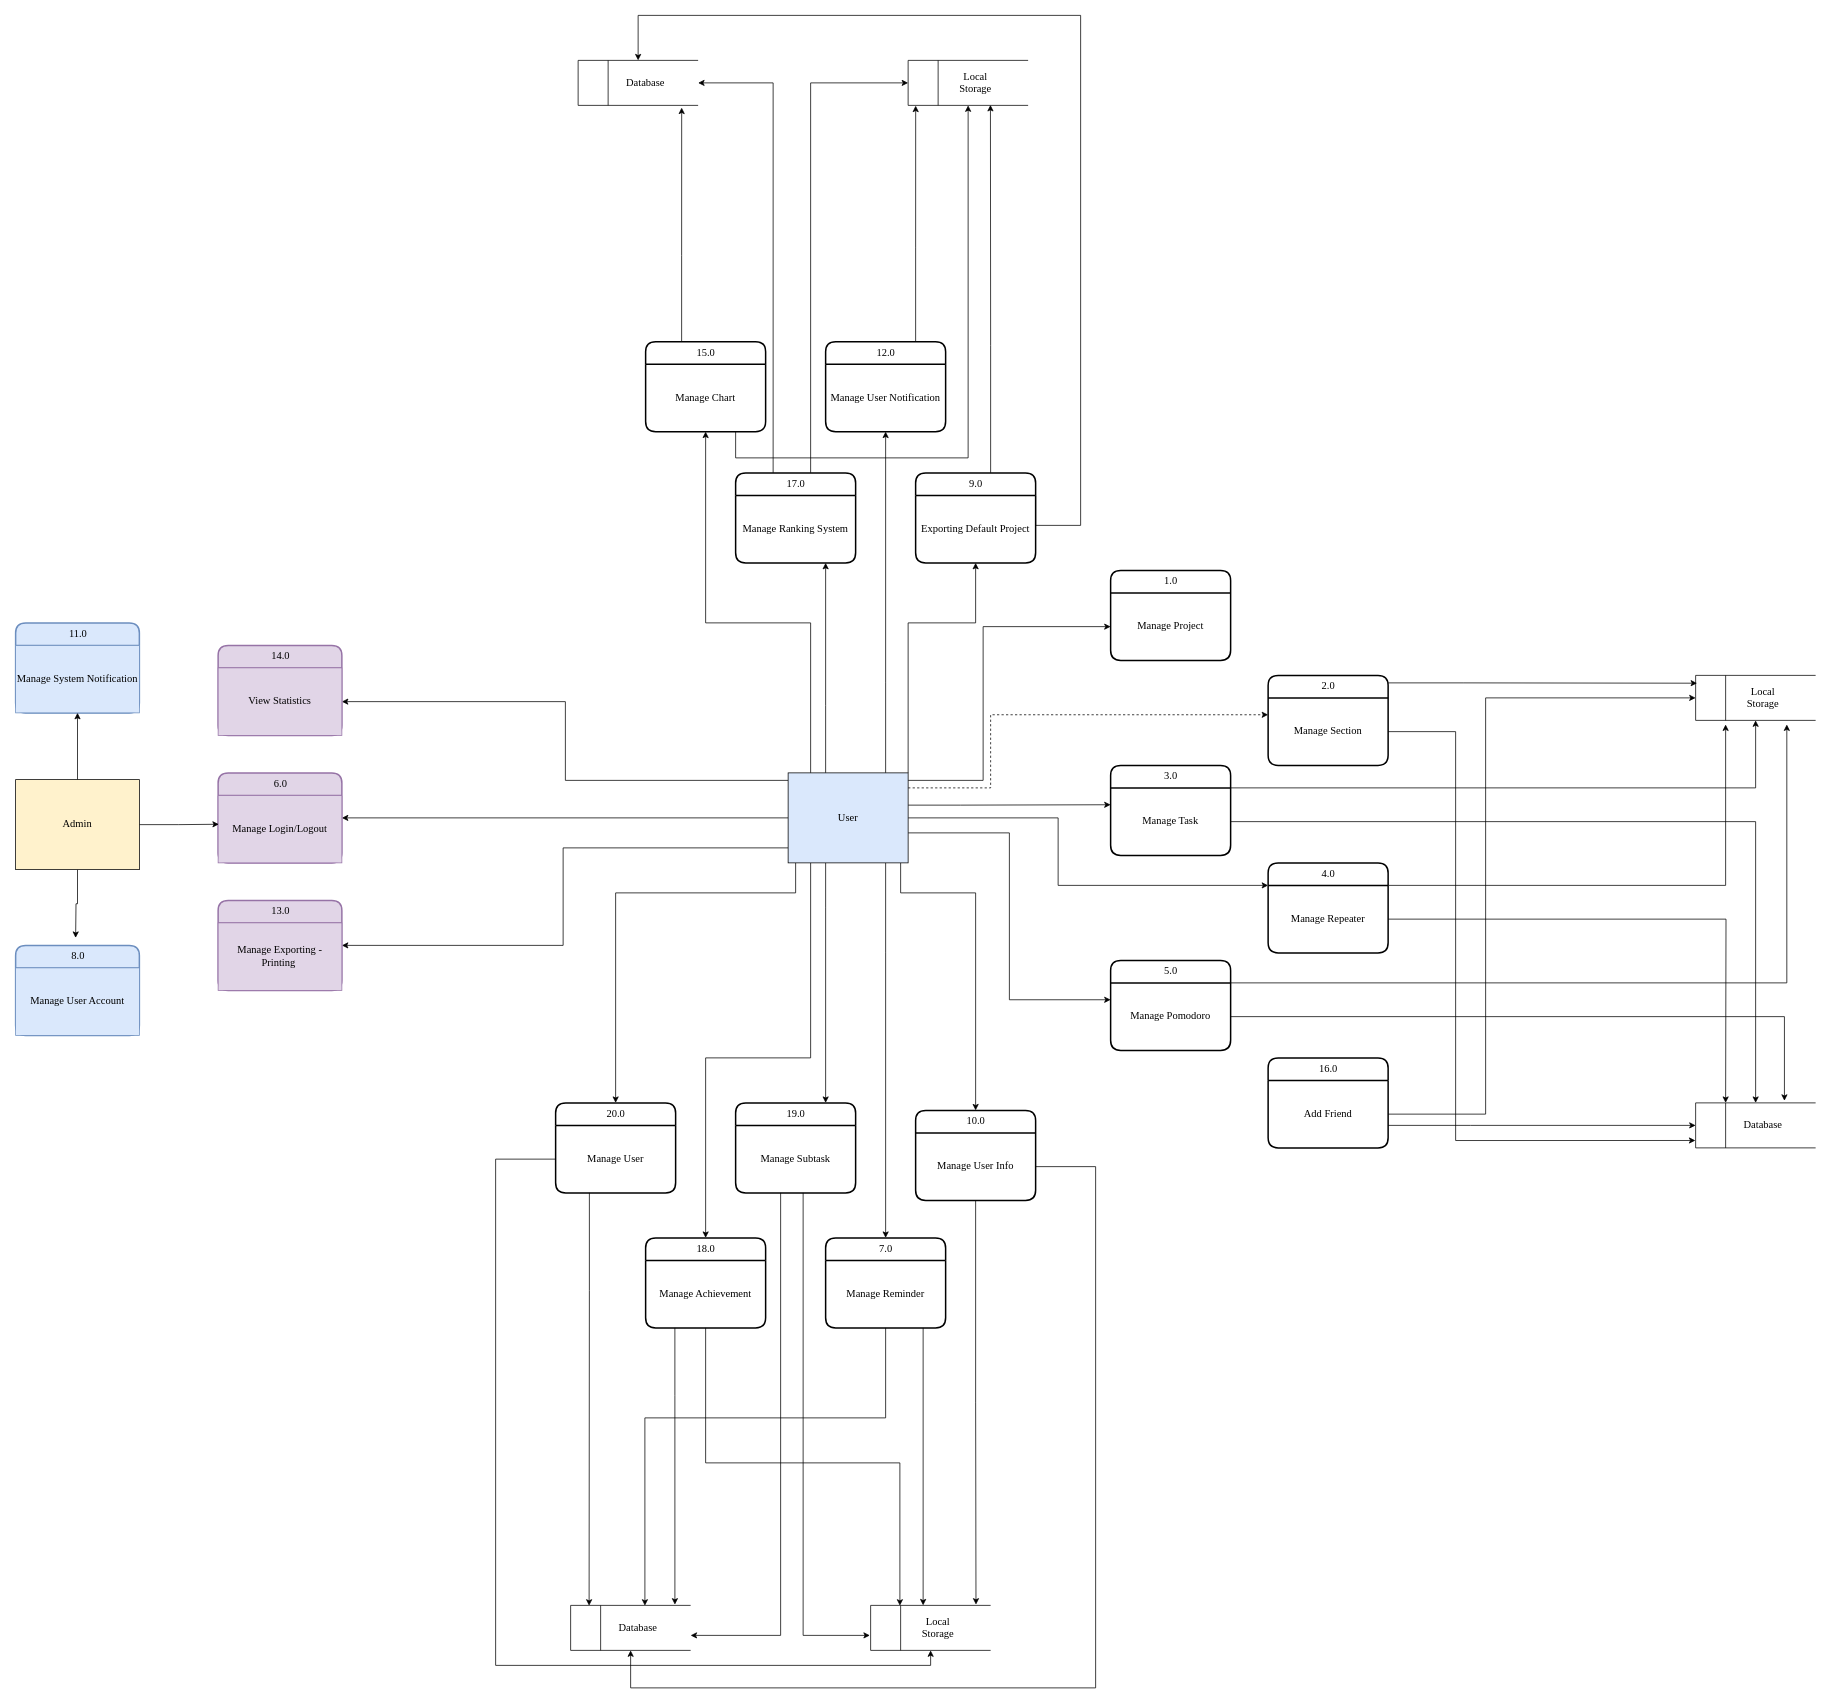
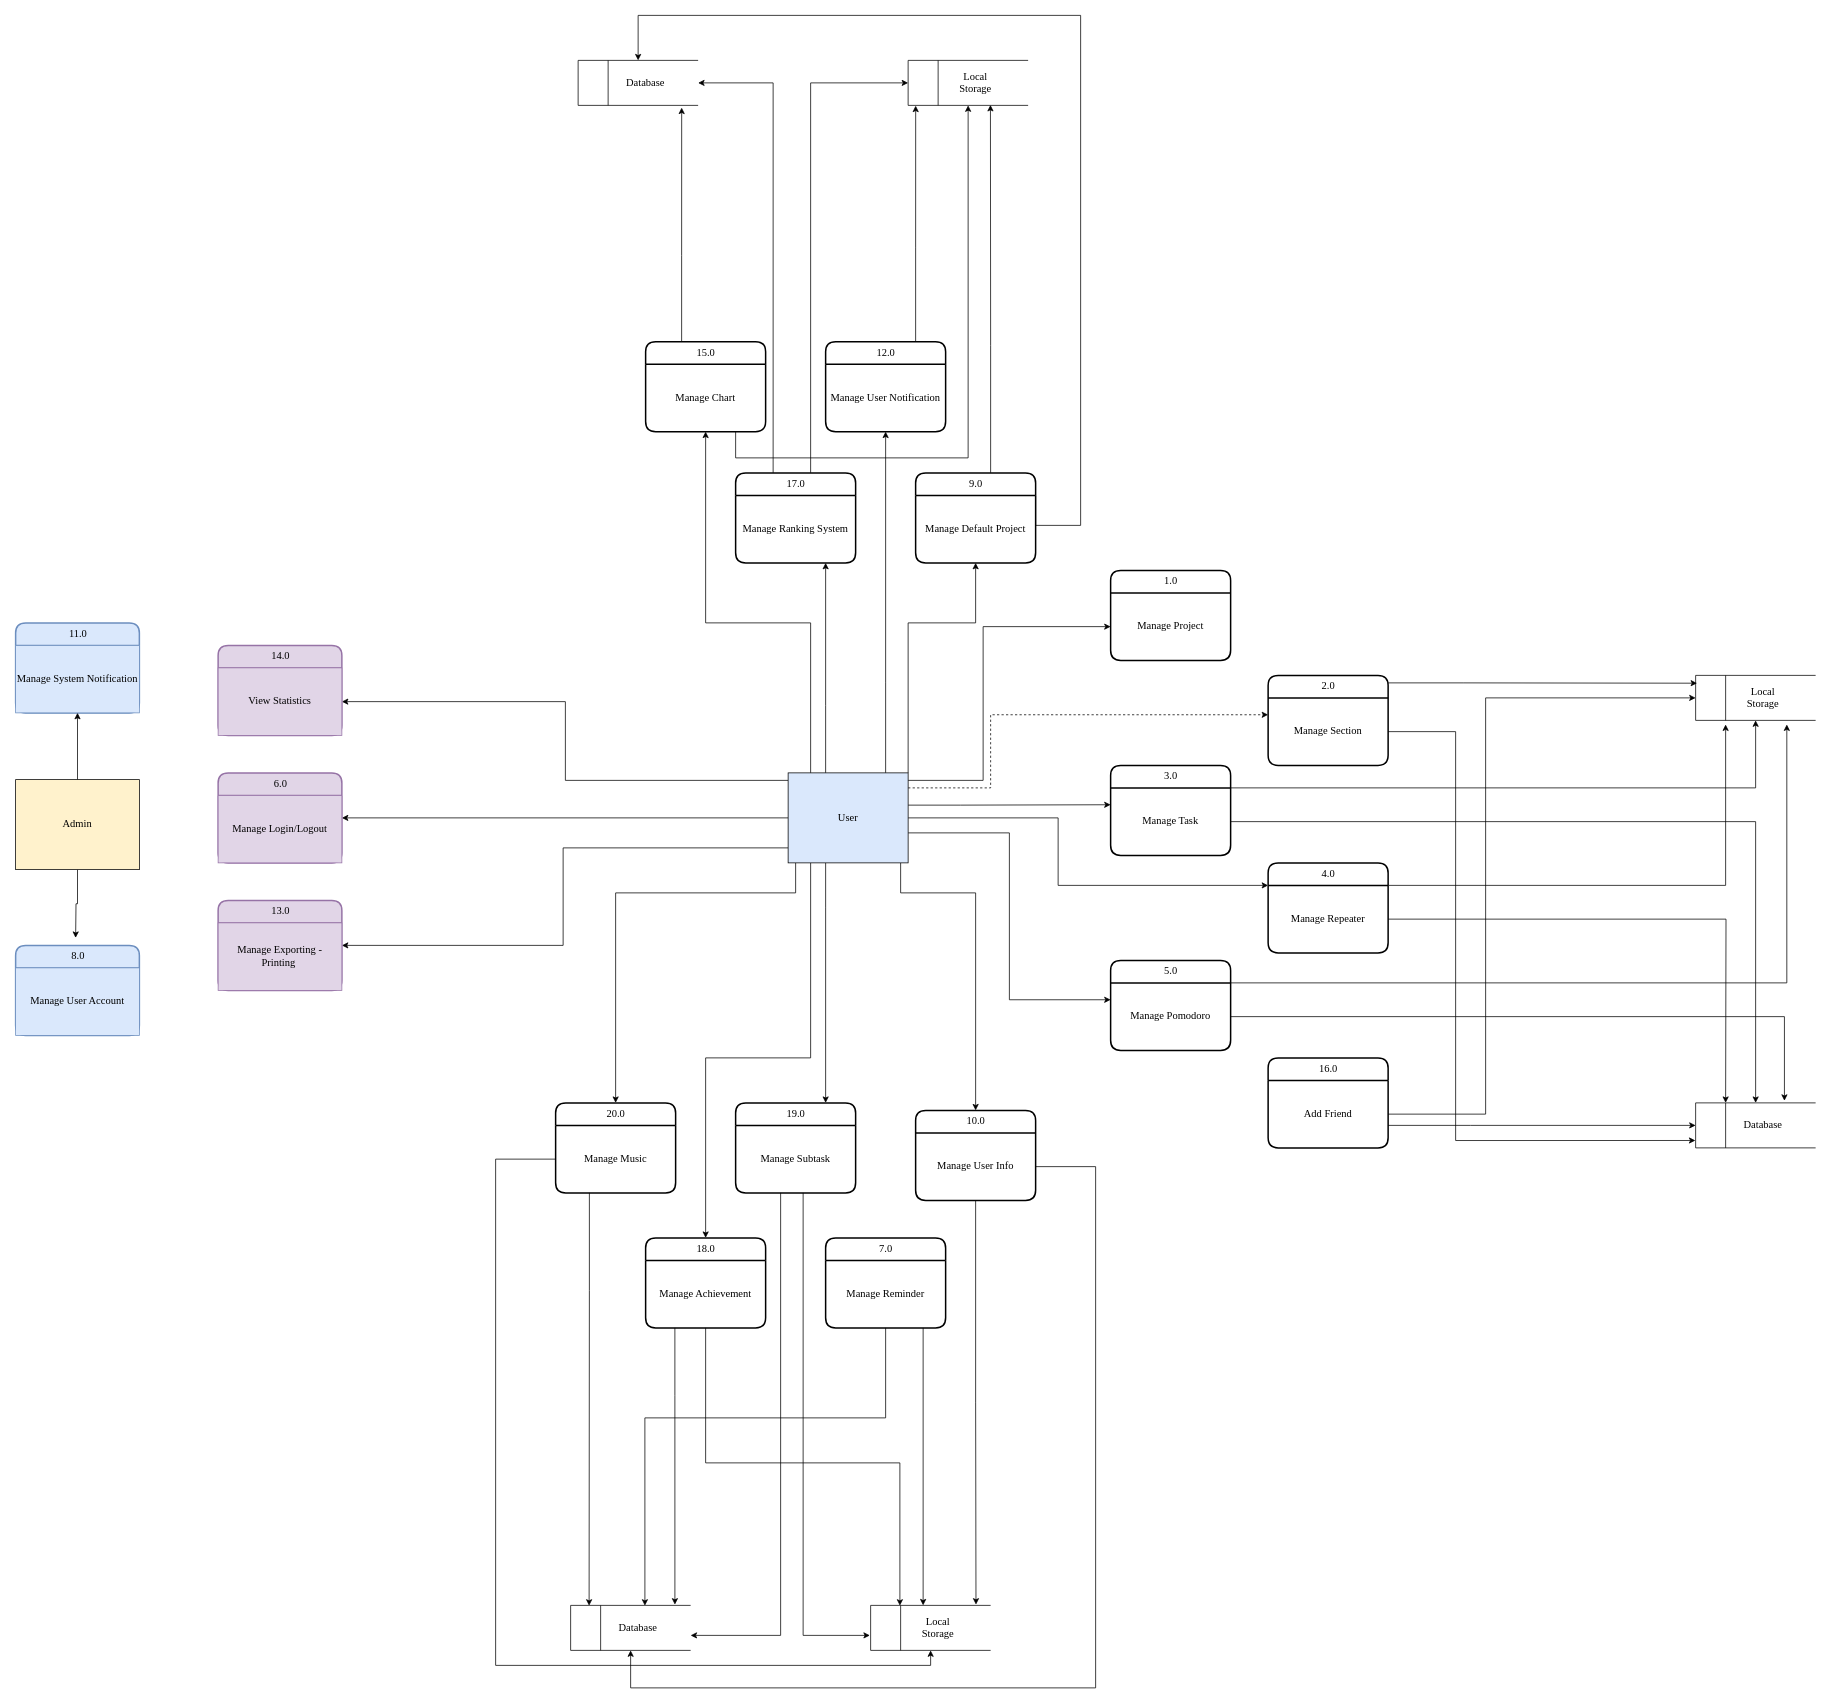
node "Exporting Default Project": label "Exporting Default Project" -> "Manage Default Project"
edge "Admin" -> "Manage Login/Logout": removed
edge "User" -> "7.0": removed
node "Manage User": label "Manage User" -> "Manage Music"
